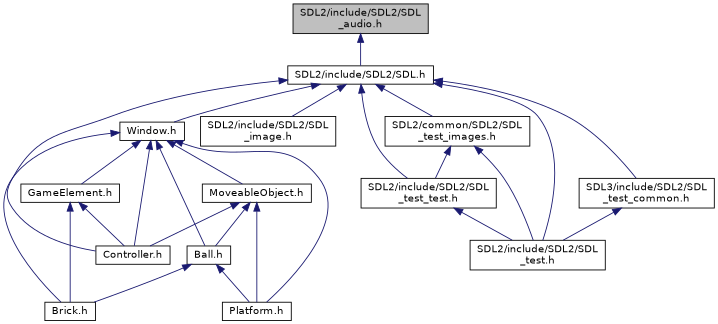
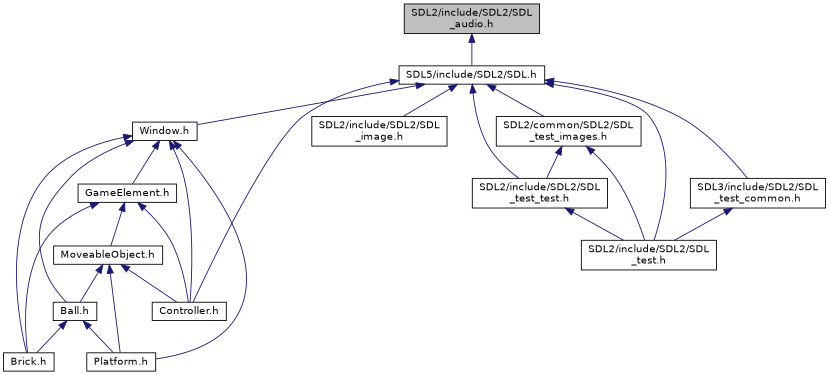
node "SDL2/include/SDL2/SDL.h": label "SDL2/include/SDL2/SDL.h" -> "SDL5/include/SDL2/SDL.h"
edge "MoveableObject.h" -> "Window.h": now "MoveableObject.h" -> "GameElement.h"
